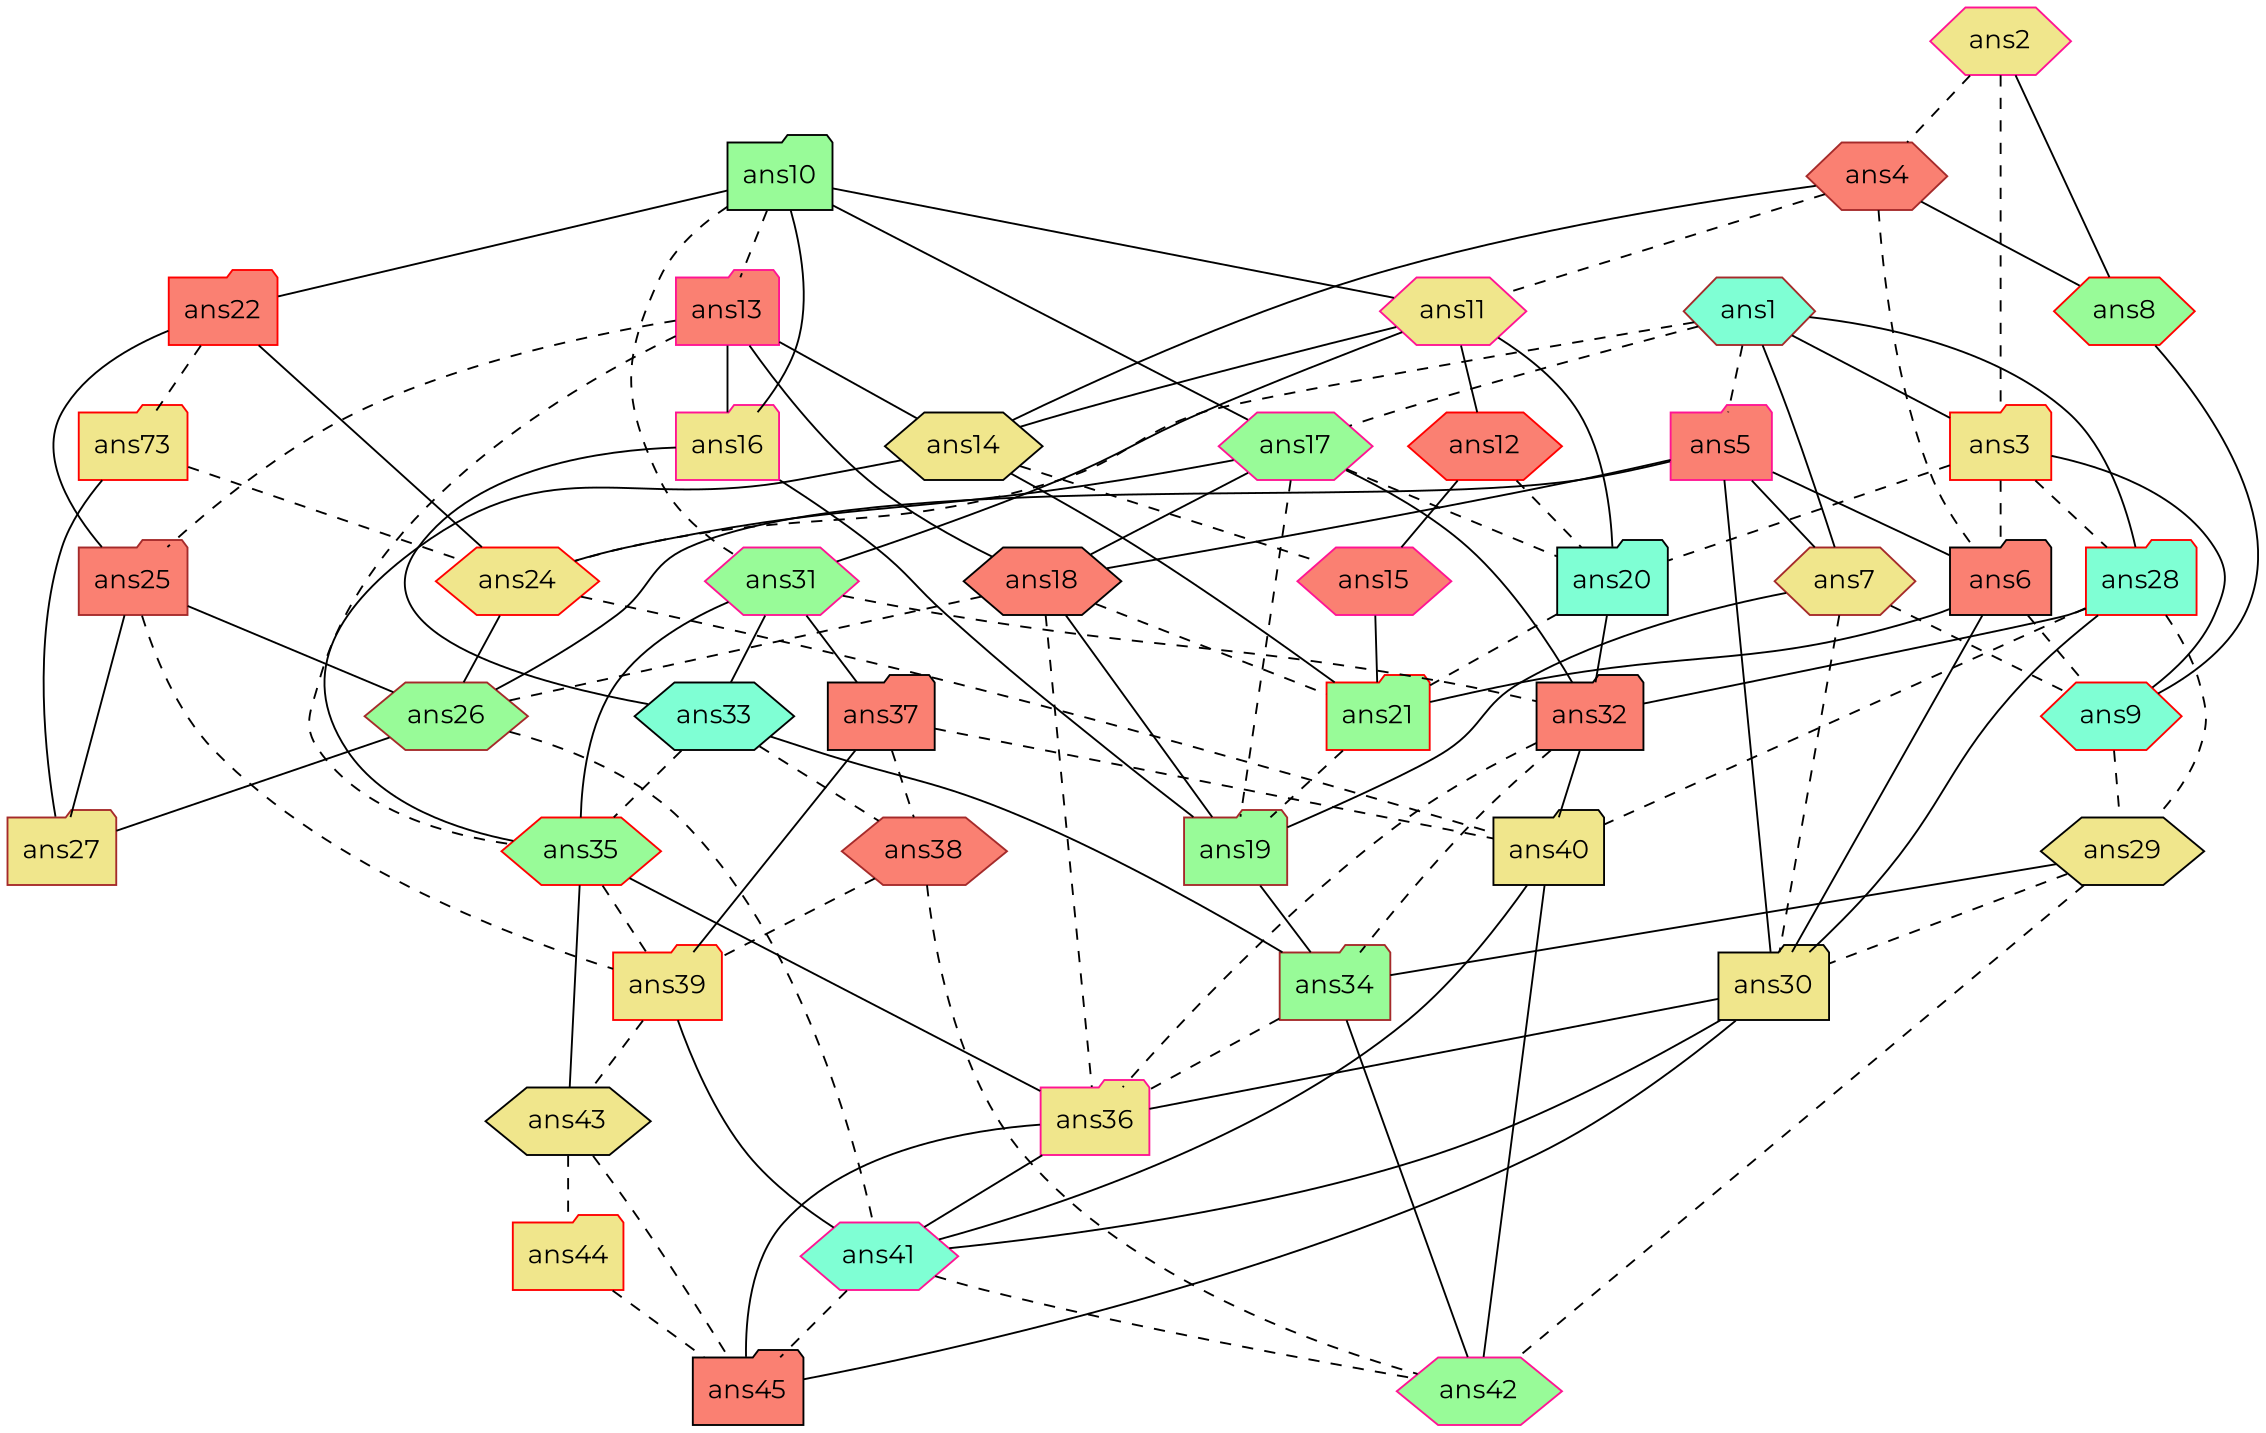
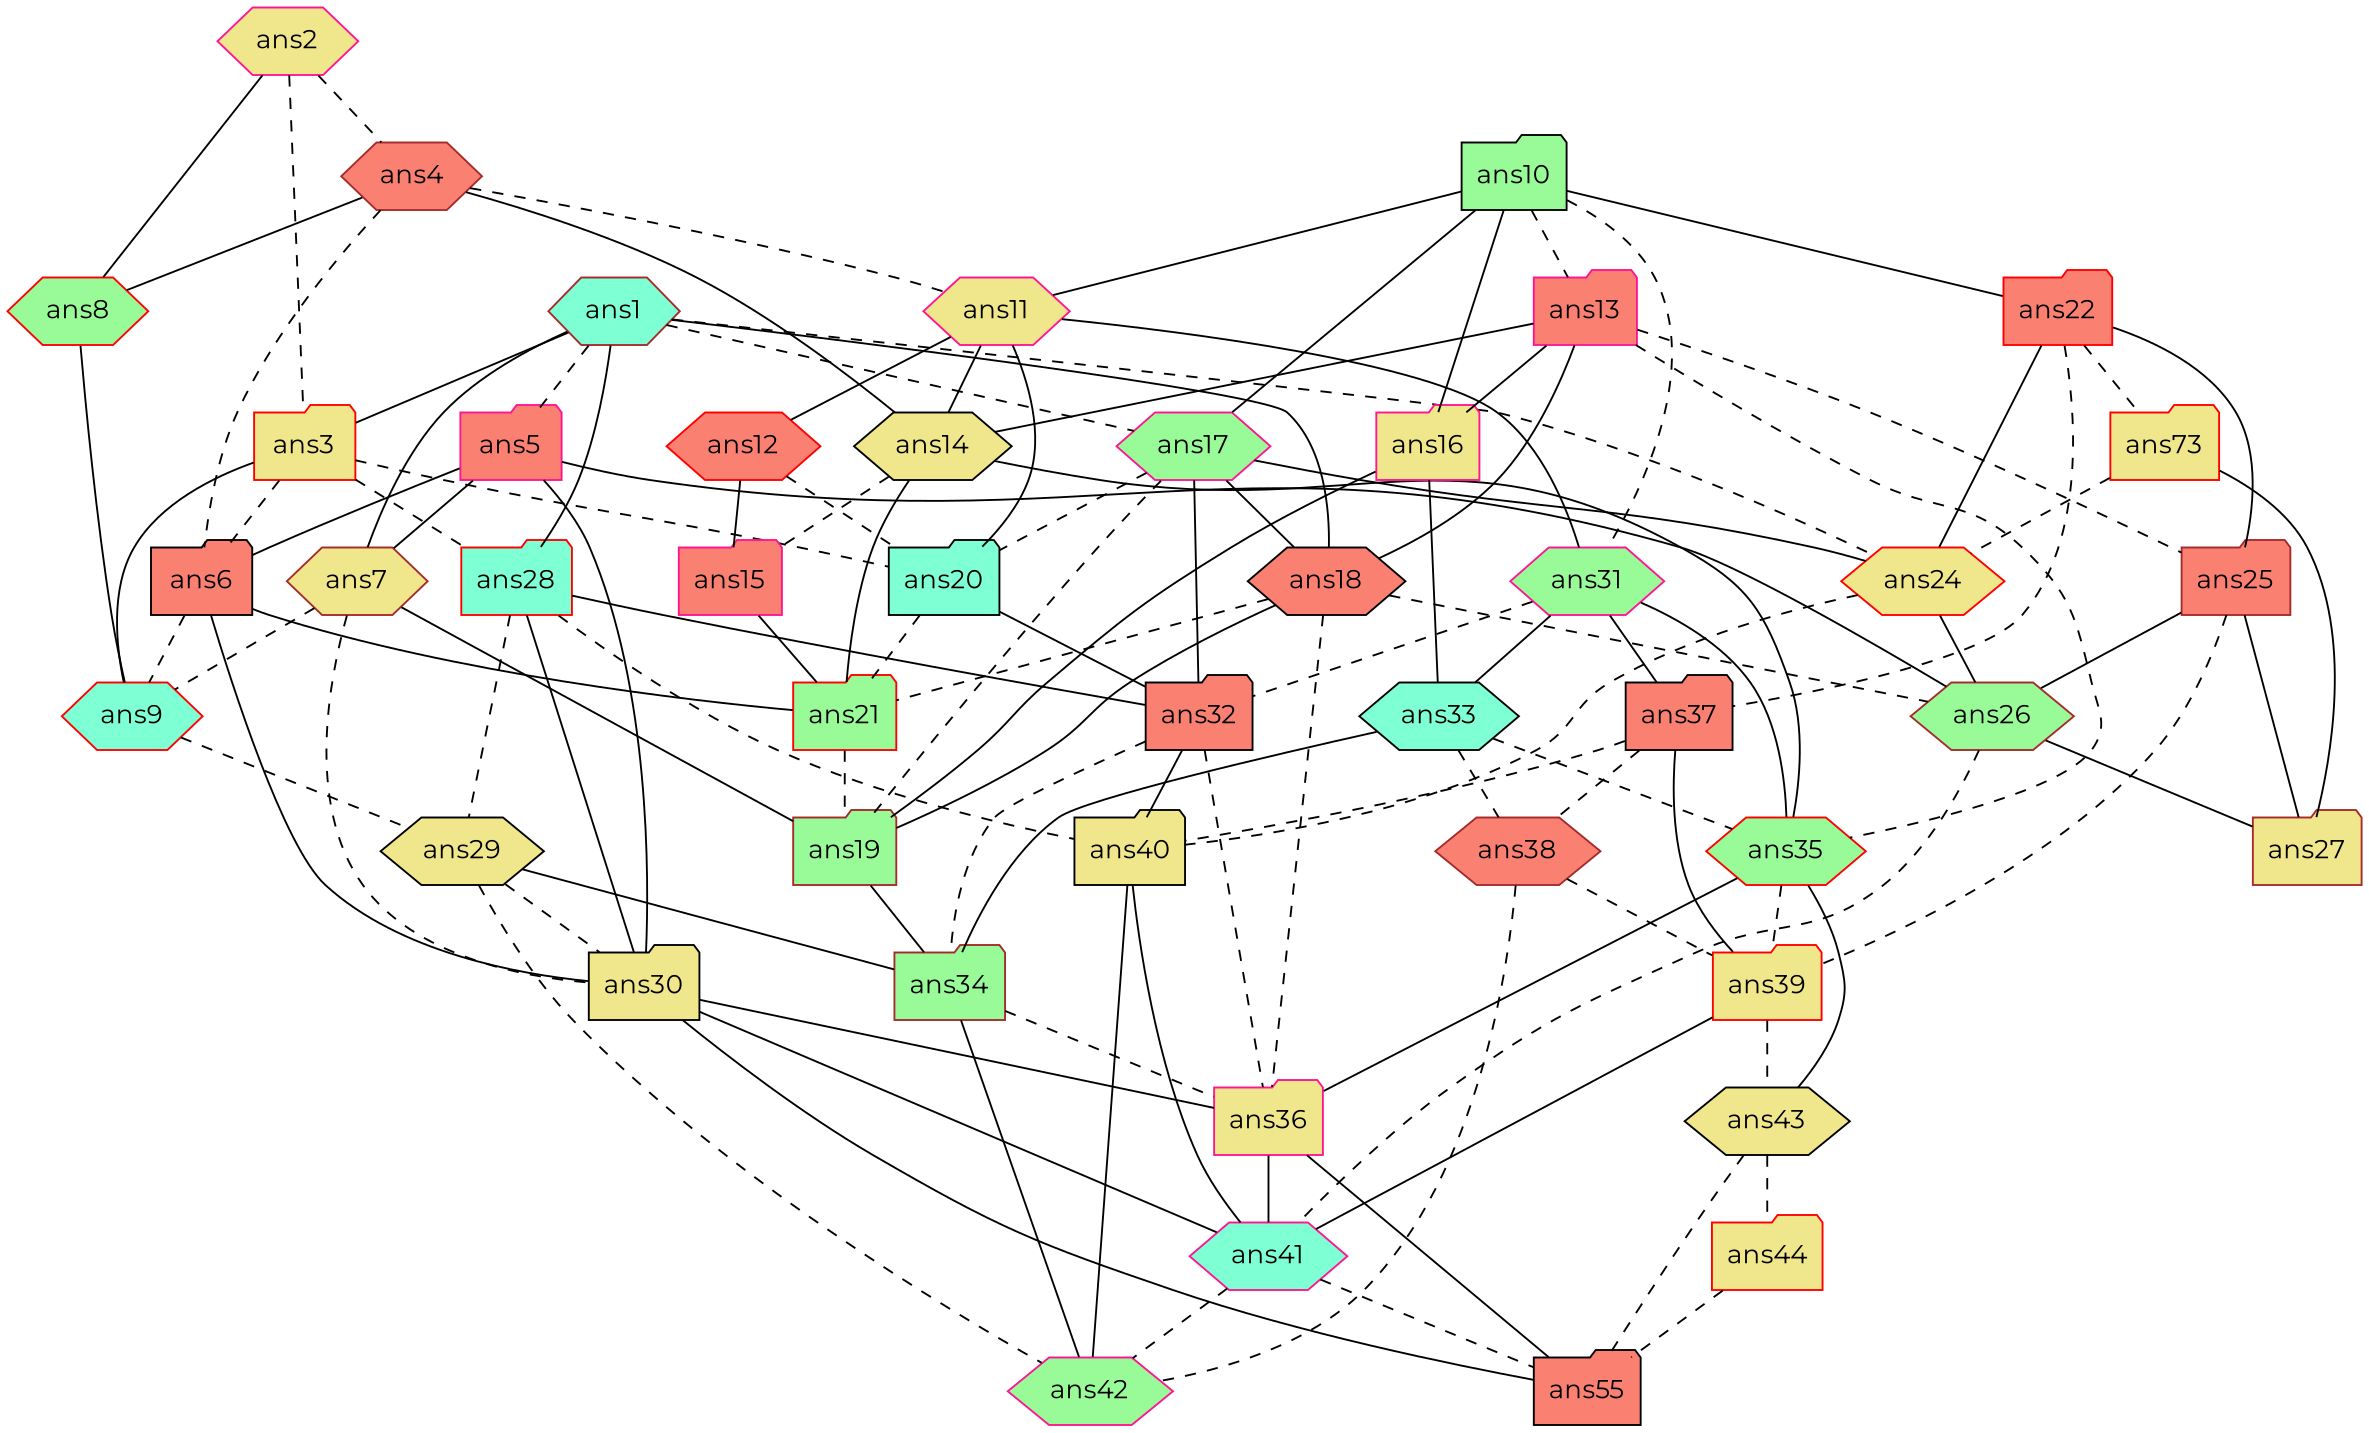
edge "ans5" -- "ans18": now "ans1" -- "ans18"
node "ans15": shape hexagon -> folder
edge "ans22" -- "ans37": added
node "ans45": label "ans45" -> "ans55"
